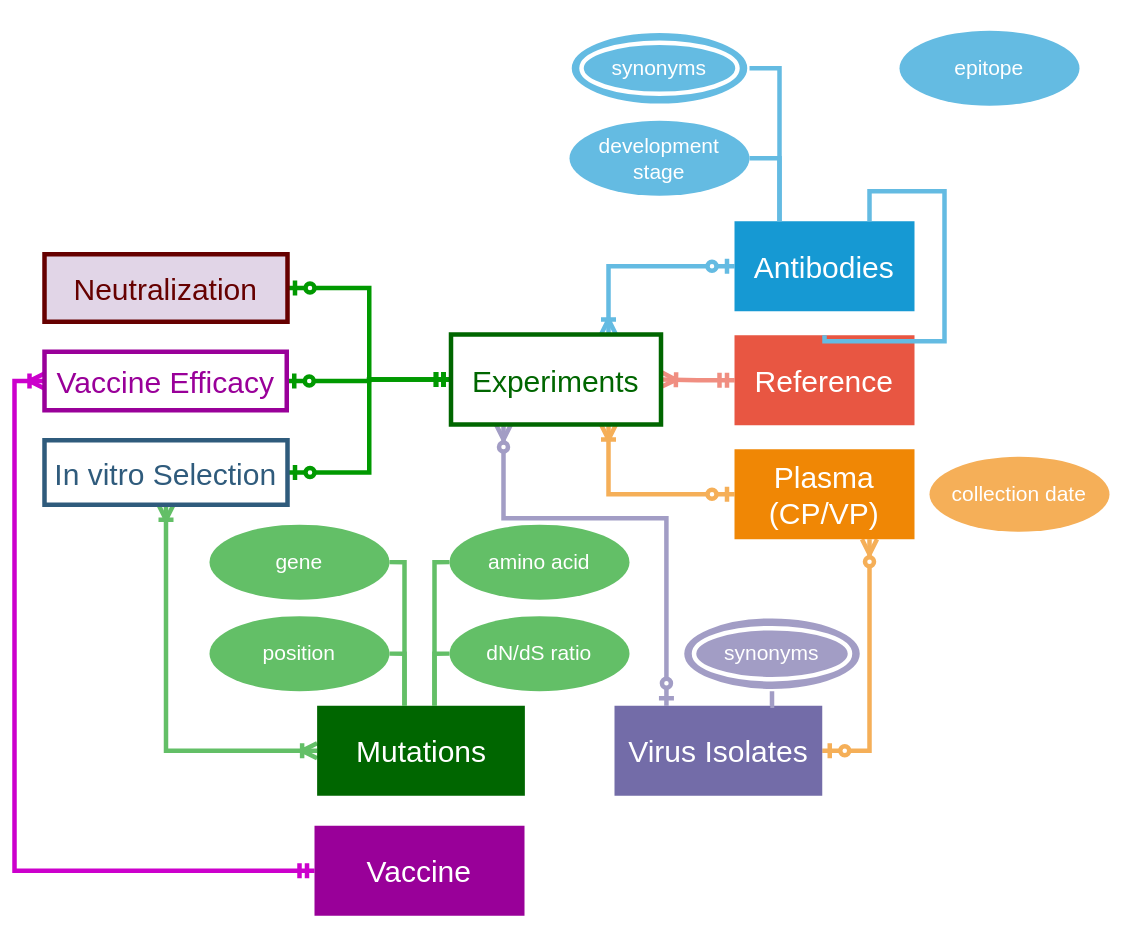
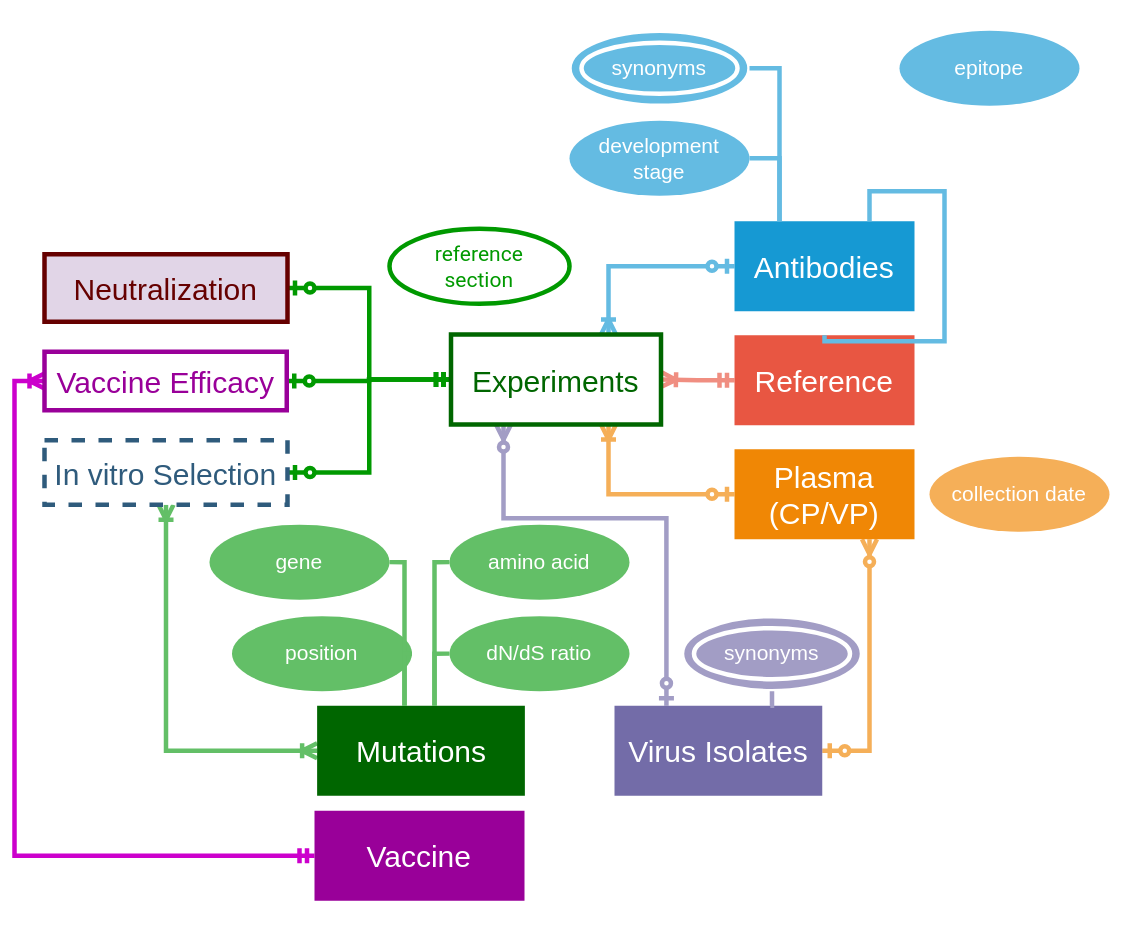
node "reference section": added
node "In vitro Selection": style solid -> dashed
node "position": moved (299, 654) -> (322, 654)
node "Vaccine": moved (419, 871) -> (419, 856)
